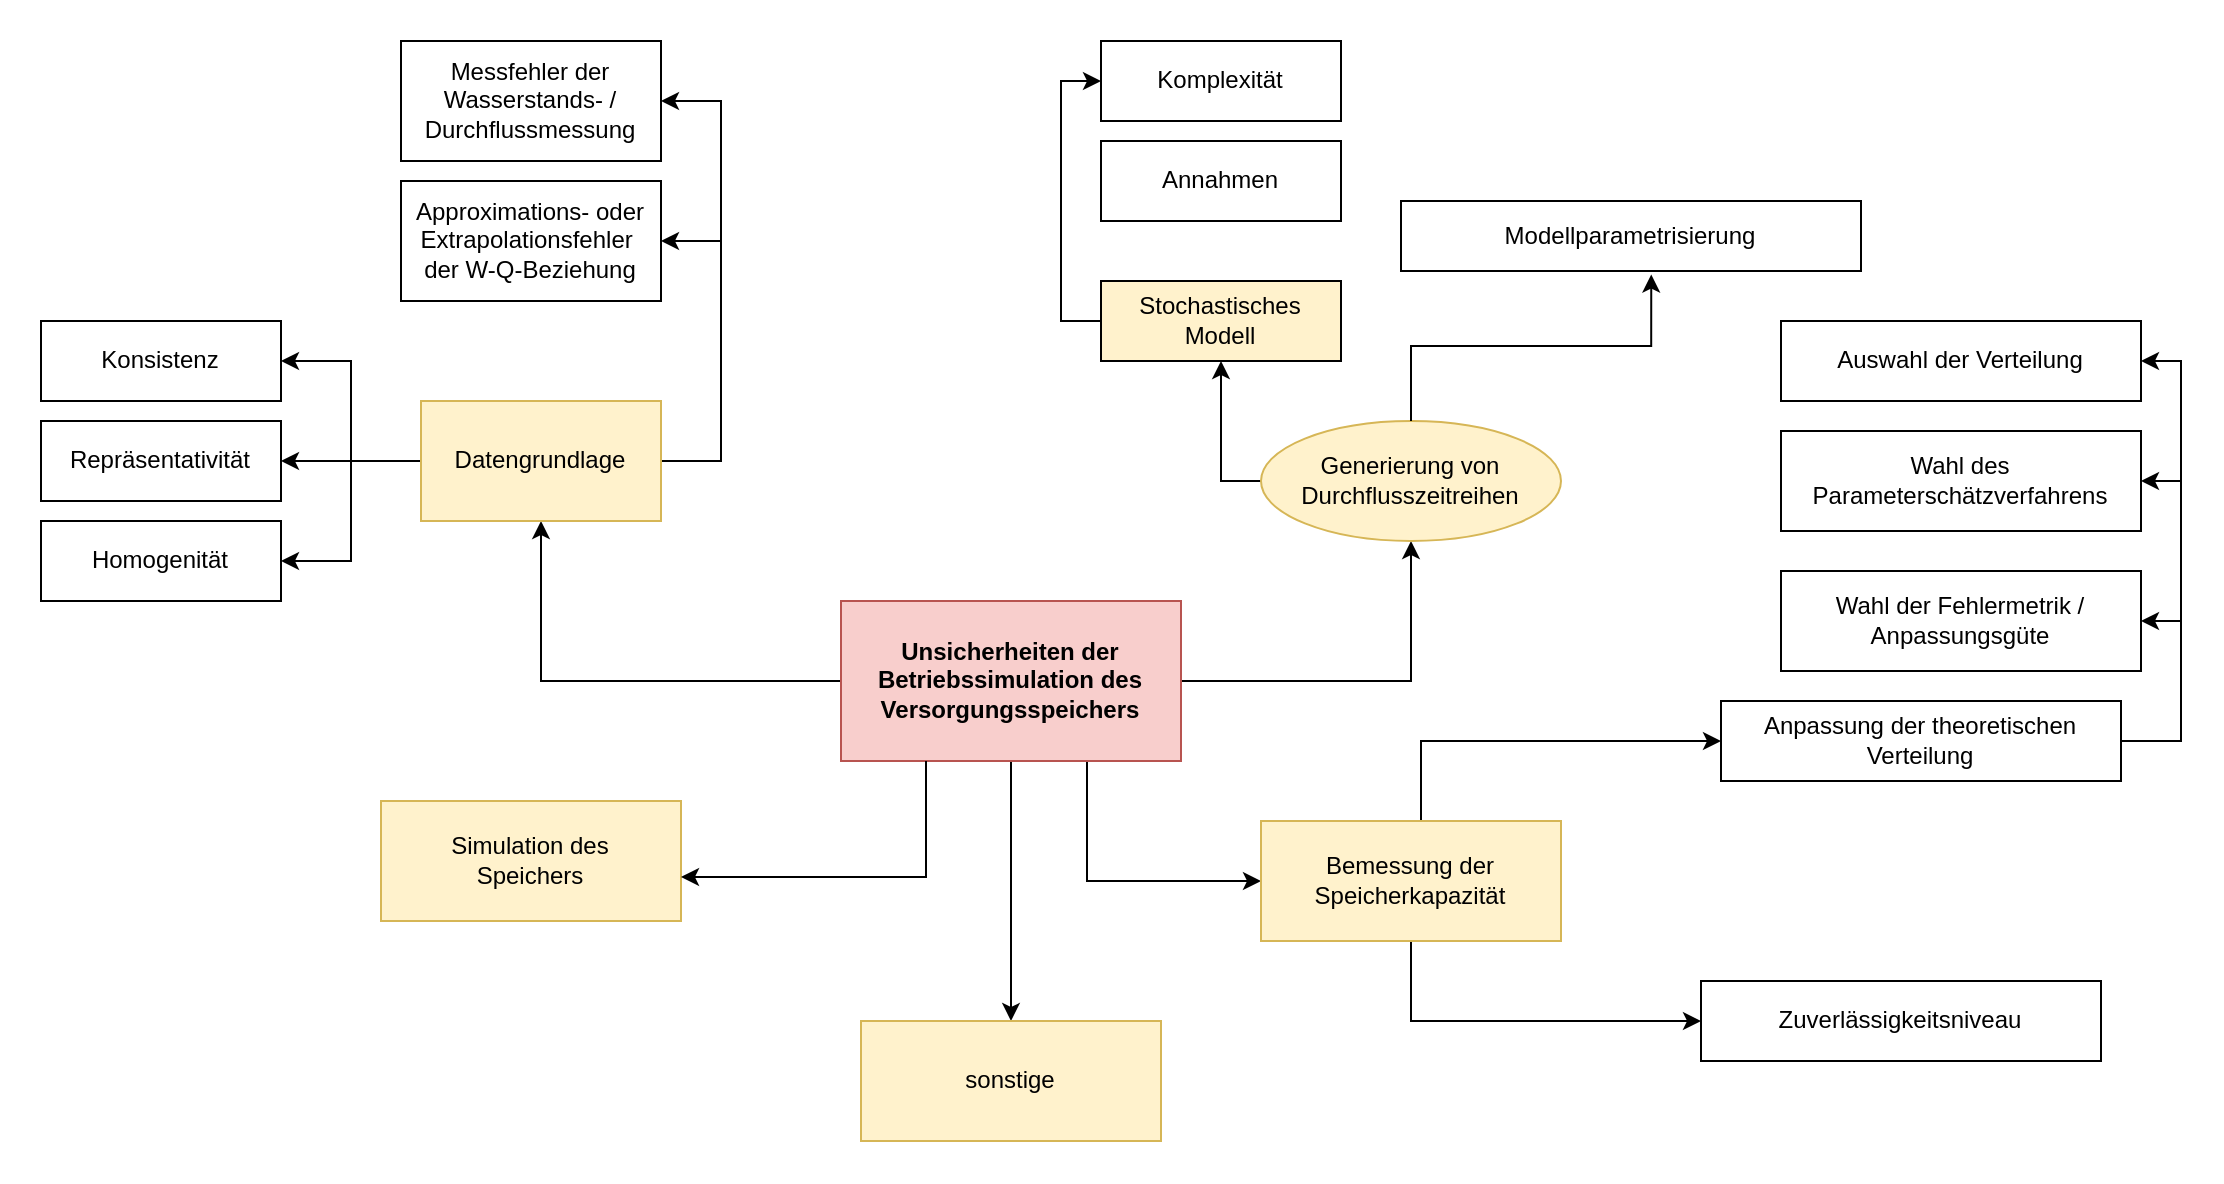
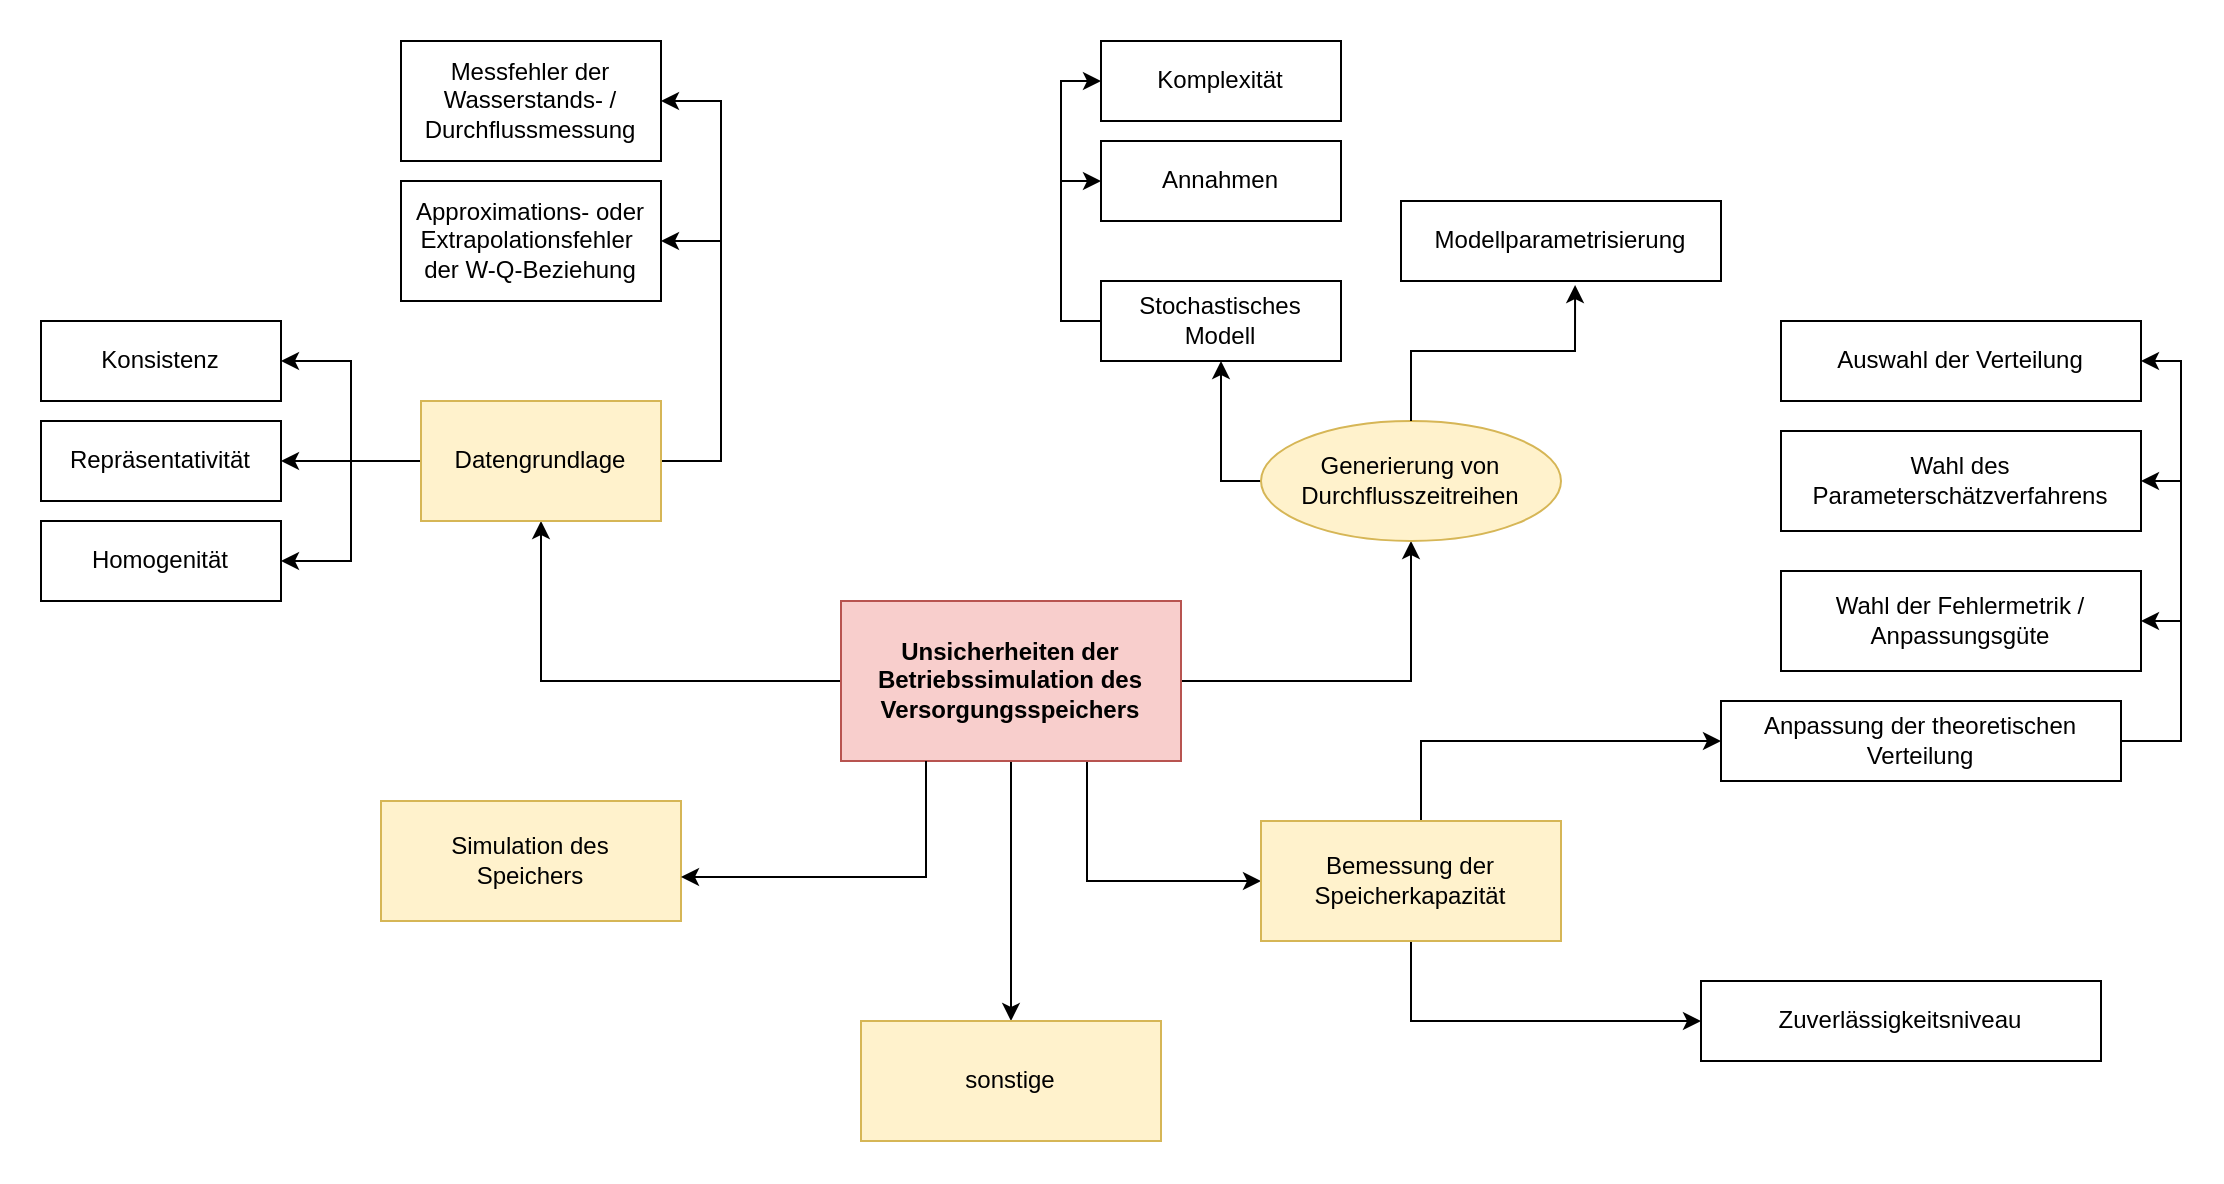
edge "Stochastisches Modell" -> "Annahmen": added
node "Modellparametrisierung": size 460x70 -> 320x80
node "Stochastisches Modell": fillcolor #fff2cc -> #ffffff
